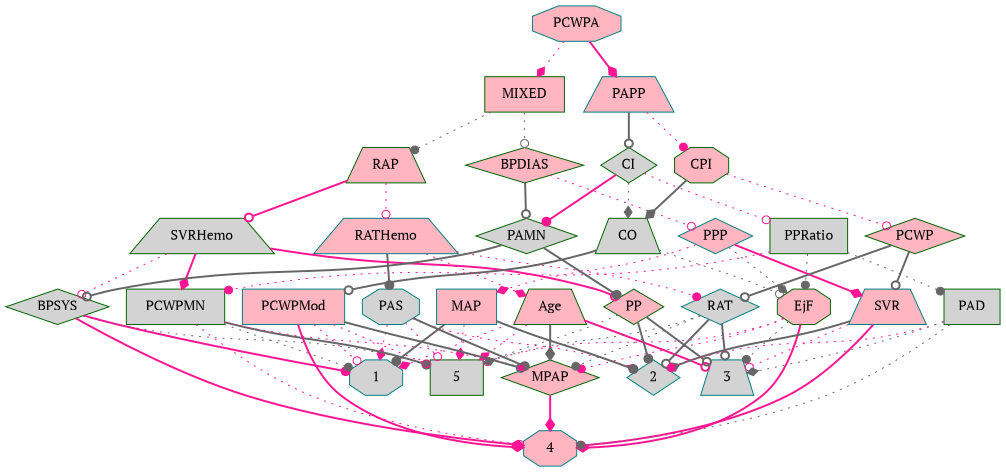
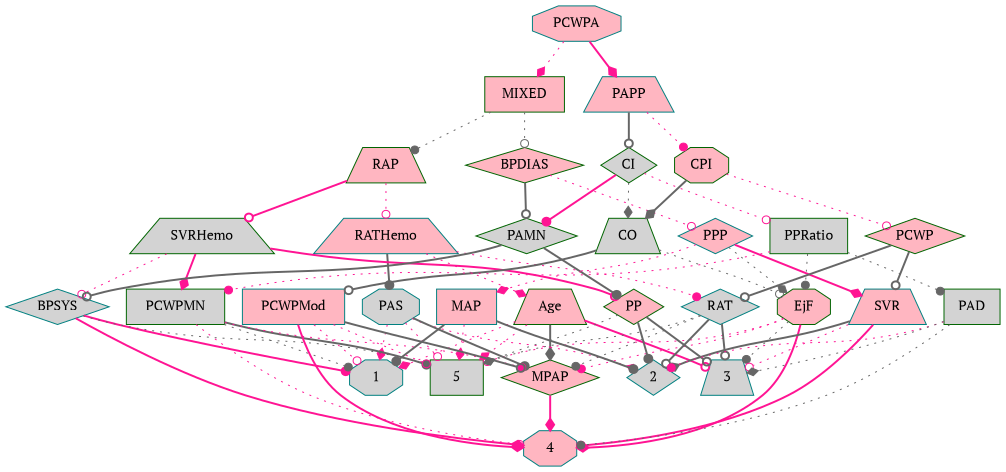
node "BPSYS": color darkgreen -> teal
